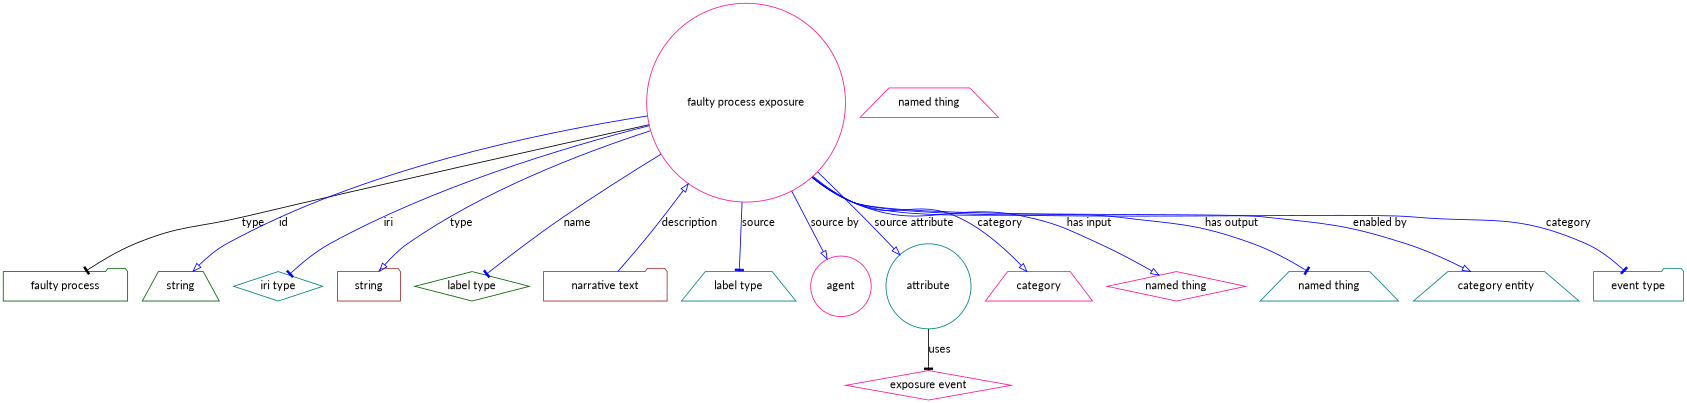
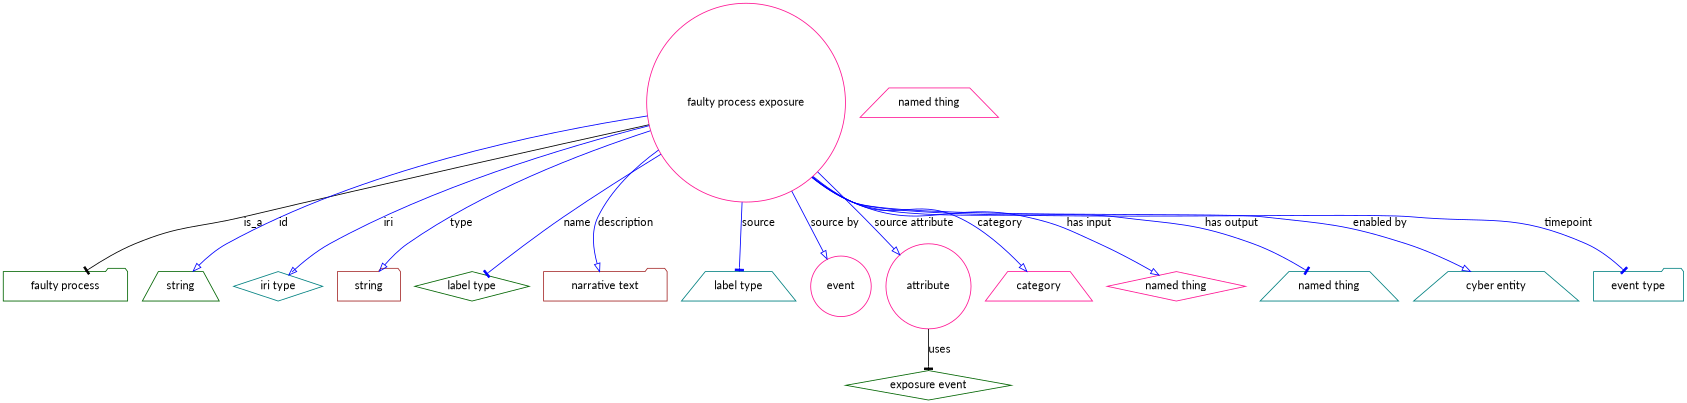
edge "faulty process exposure" -> "iri type": arrowhead tee -> onormal
edge "faulty process exposure" -> "faulty process": label "type" -> "is_a"
edge "faulty process exposure" -> "event type": label "category" -> "timepoint"
edge "narrative text" -> "faulty process exposure": reversed
node "agent": label "agent" -> "event"
node "attribute": color teal -> deeppink
node "category entity": label "category entity" -> "cyber entity"
node "exposure event": color deeppink -> darkgreen
